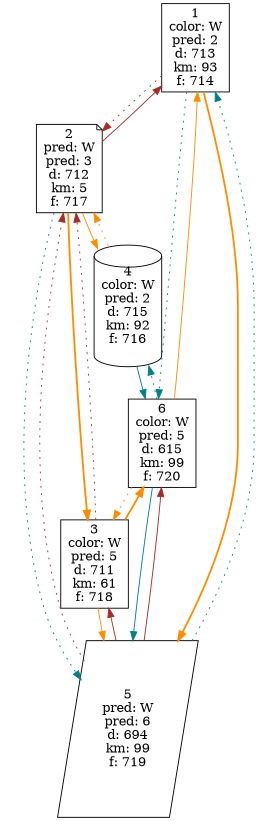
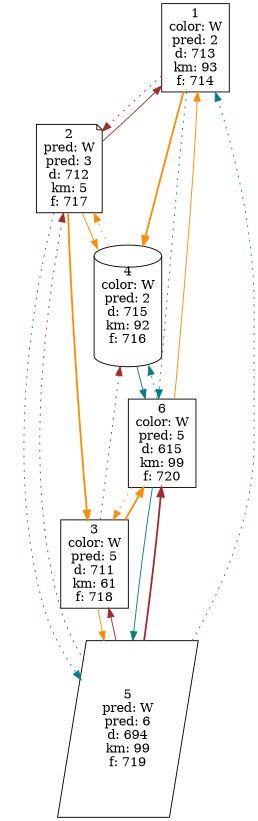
edge "1 color: W pred: 2 d: 713 km: 93 f: 714" -> "5 pred: W pred: 6 d: 694 km: 99 f: 719": now "1 color: W pred: 2 d: 713 km: 93 f: 714" -> "4 color: W pred: 2 d: 715 km: 92 f: 716"
edge "3 color: W pred: 5 d: 711 km: 61 f: 718" -> "2 pred: W pred: 3 d: 712 km: 5 f: 717": now "3 color: W pred: 5 d: 711 km: 61 f: 718" -> "4 color: W pred: 2 d: 715 km: 92 f: 716"
edge "5 pred: W pred: 6 d: 694 km: 99 f: 719" -> "6 color: W pred: 5 d: 615 km: 99 f: 720": style solid -> bold
